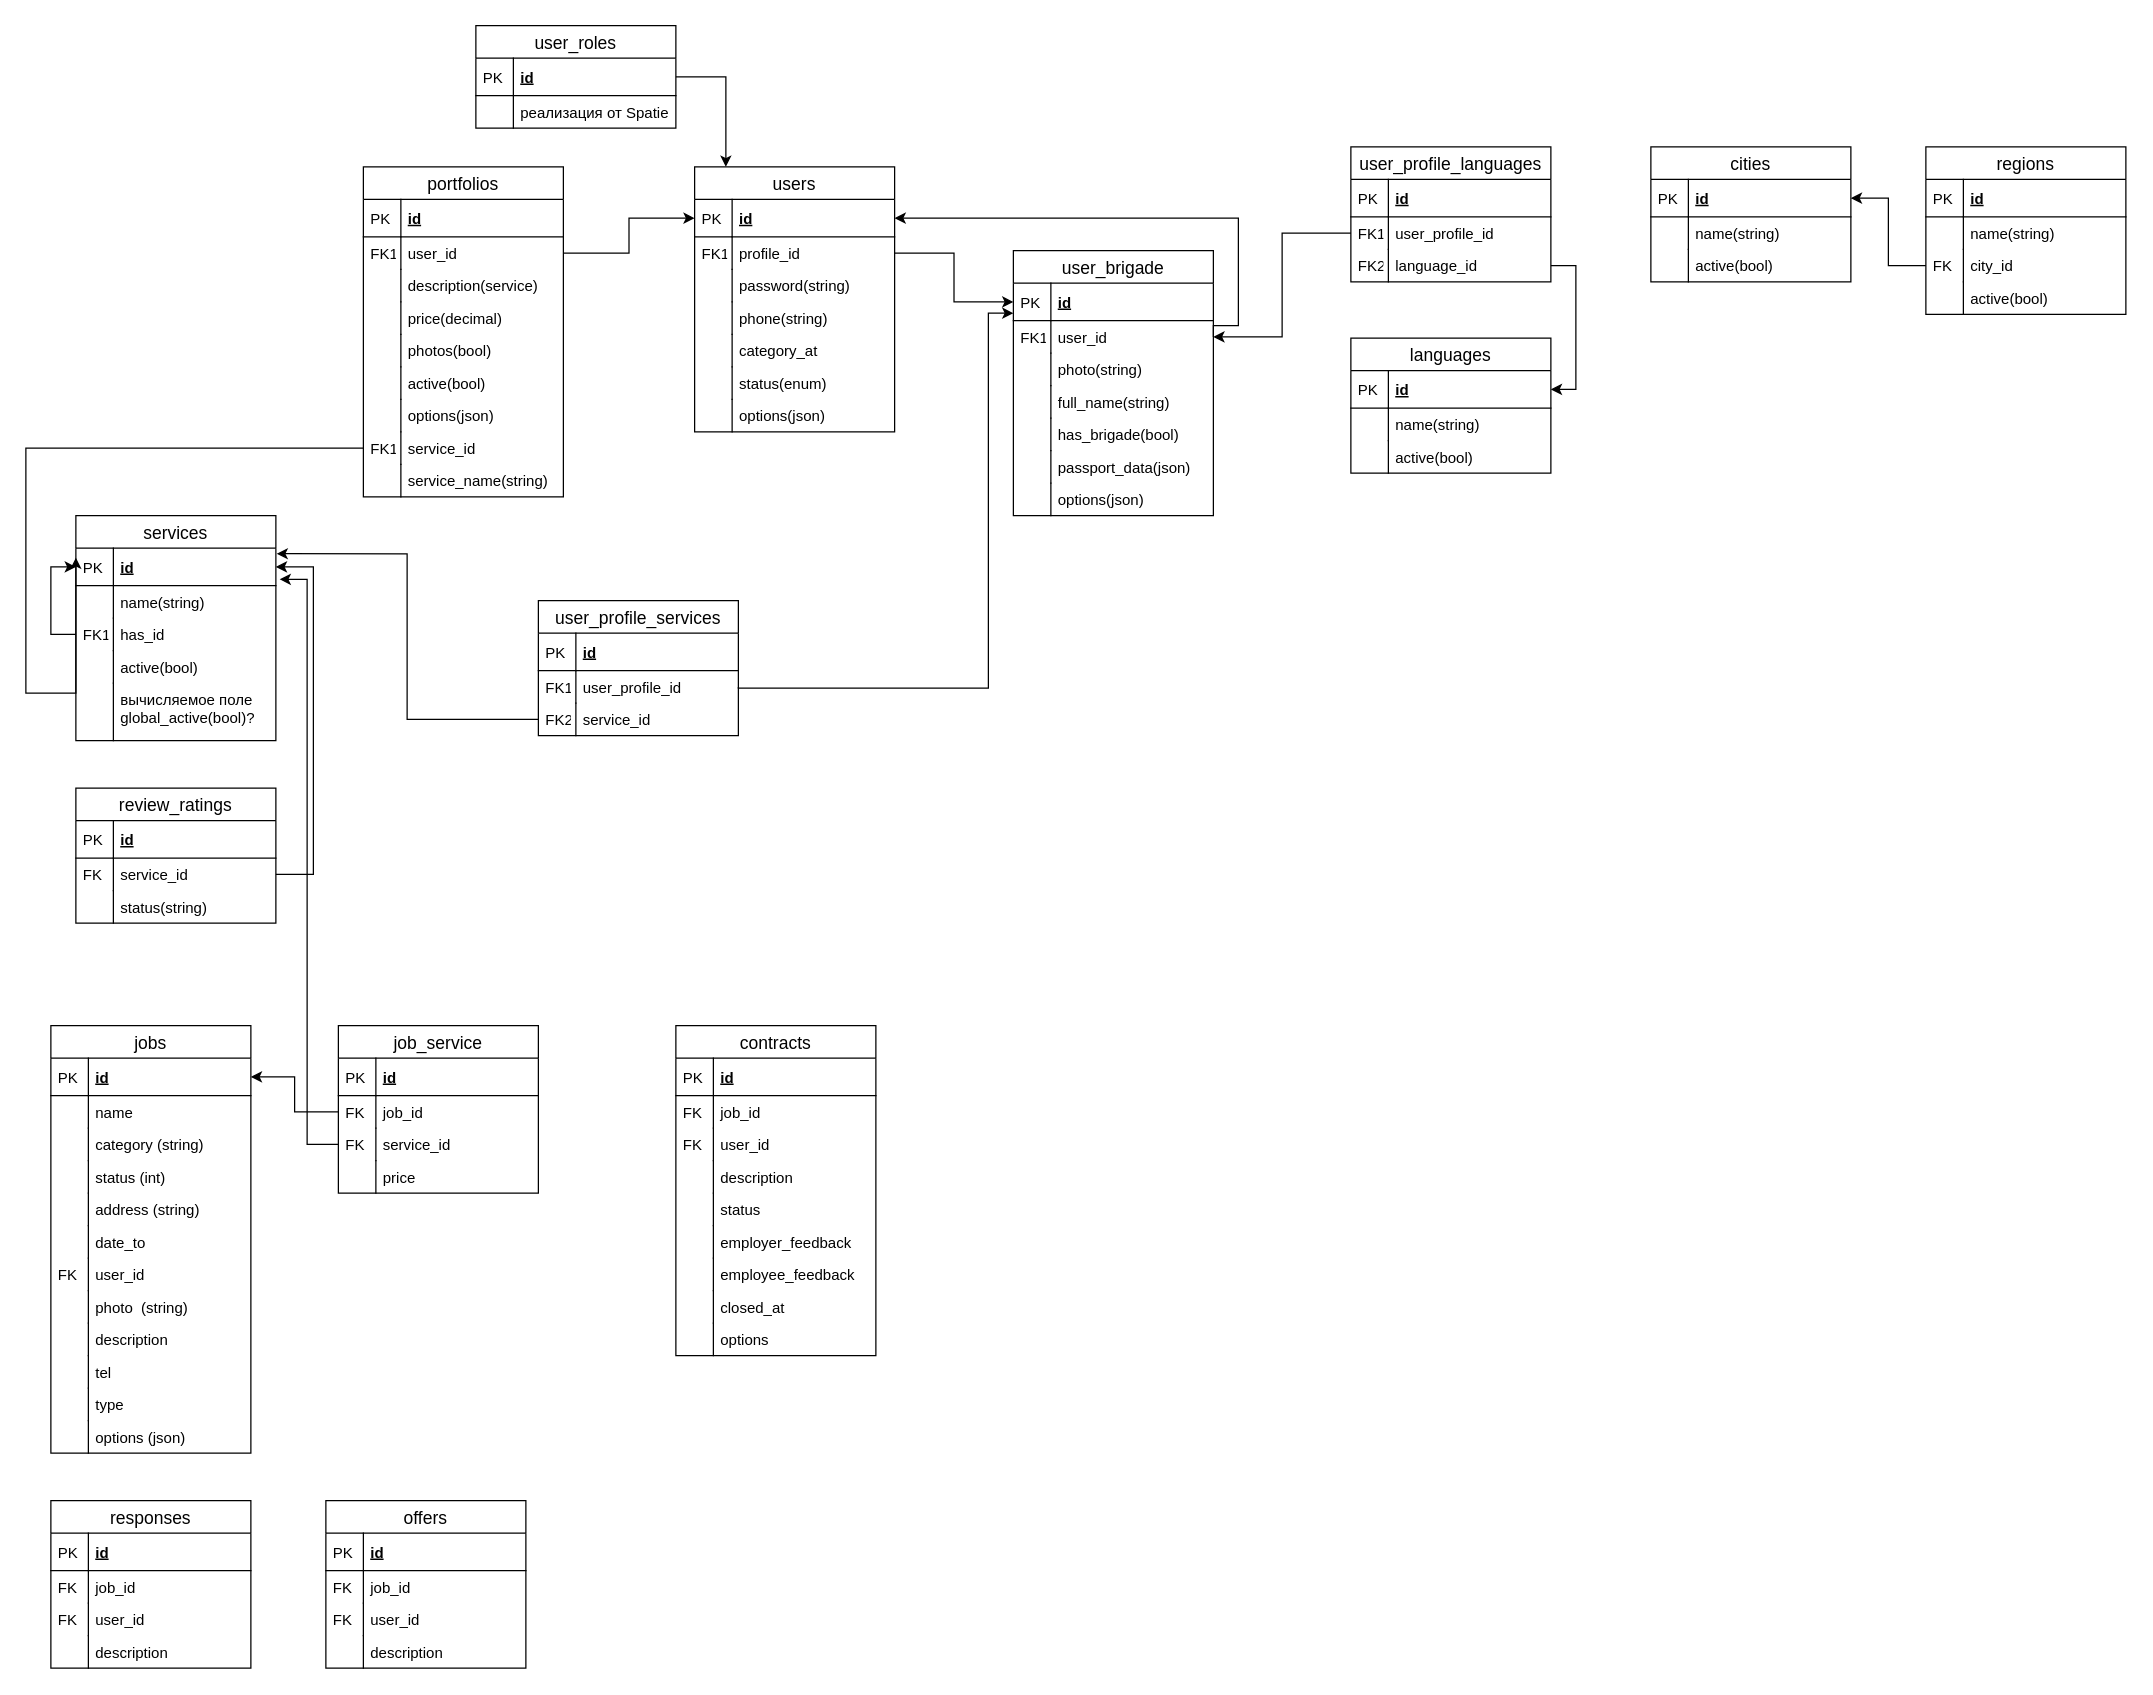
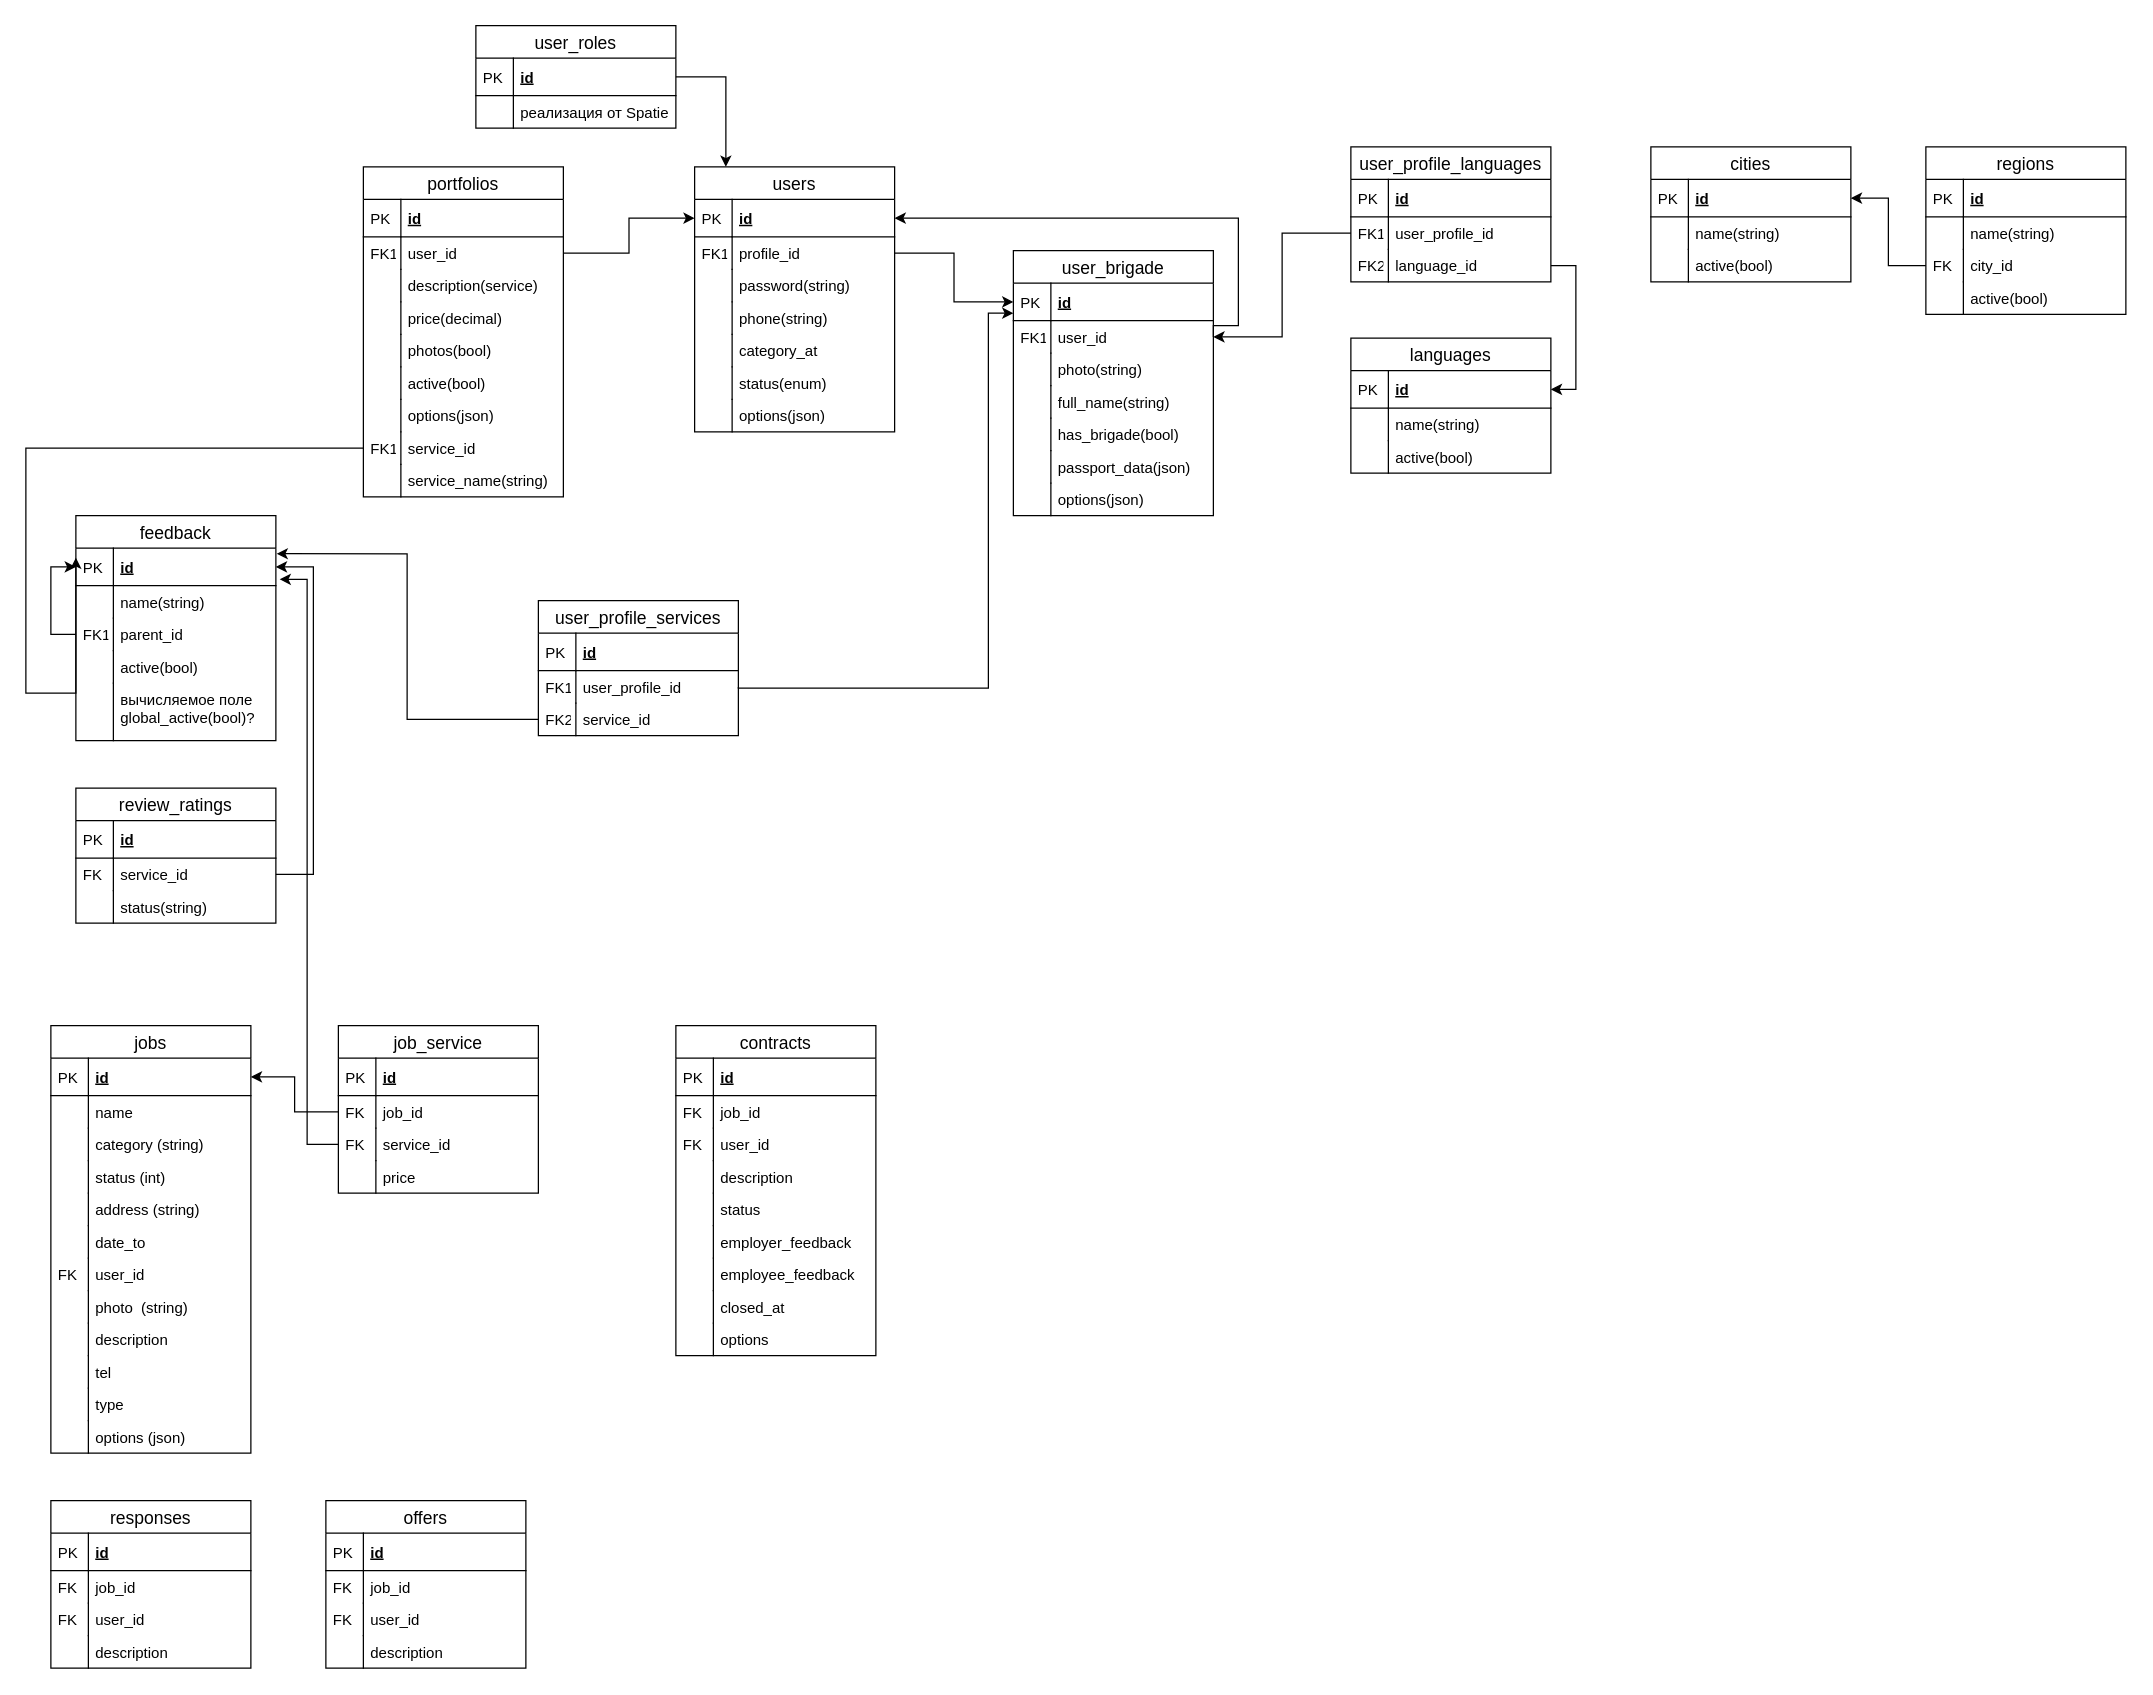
node "services": label "services" -> "feedback"
node "has_id": label "has_id" -> "parent_id"
